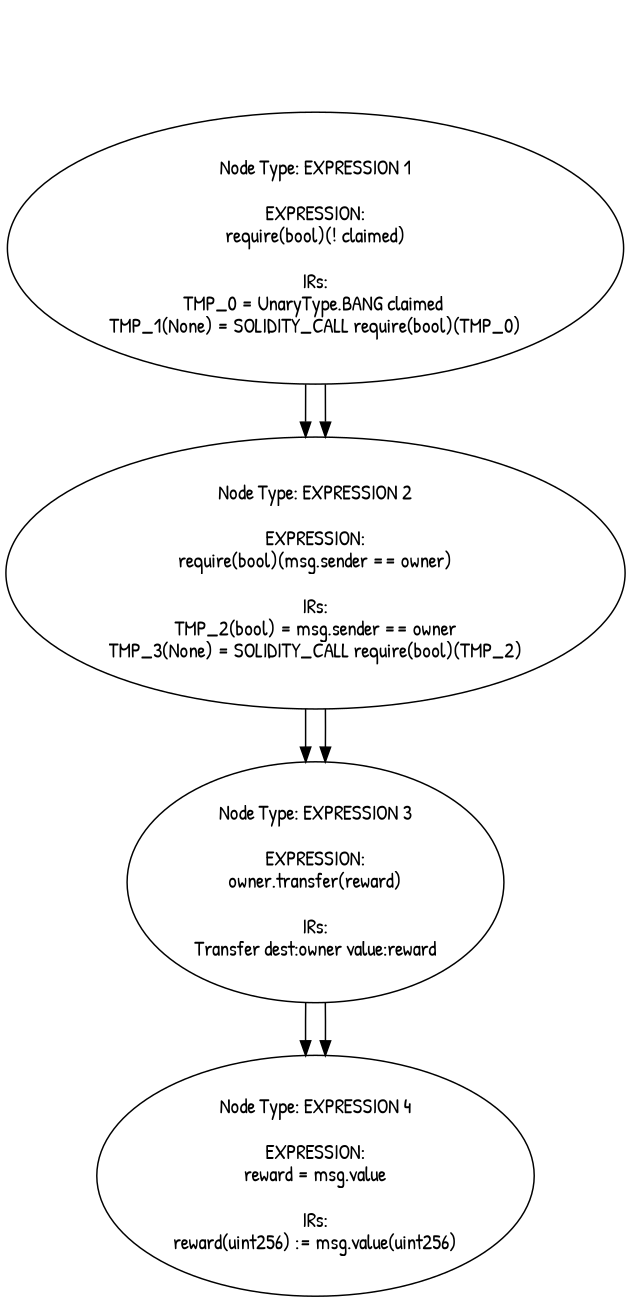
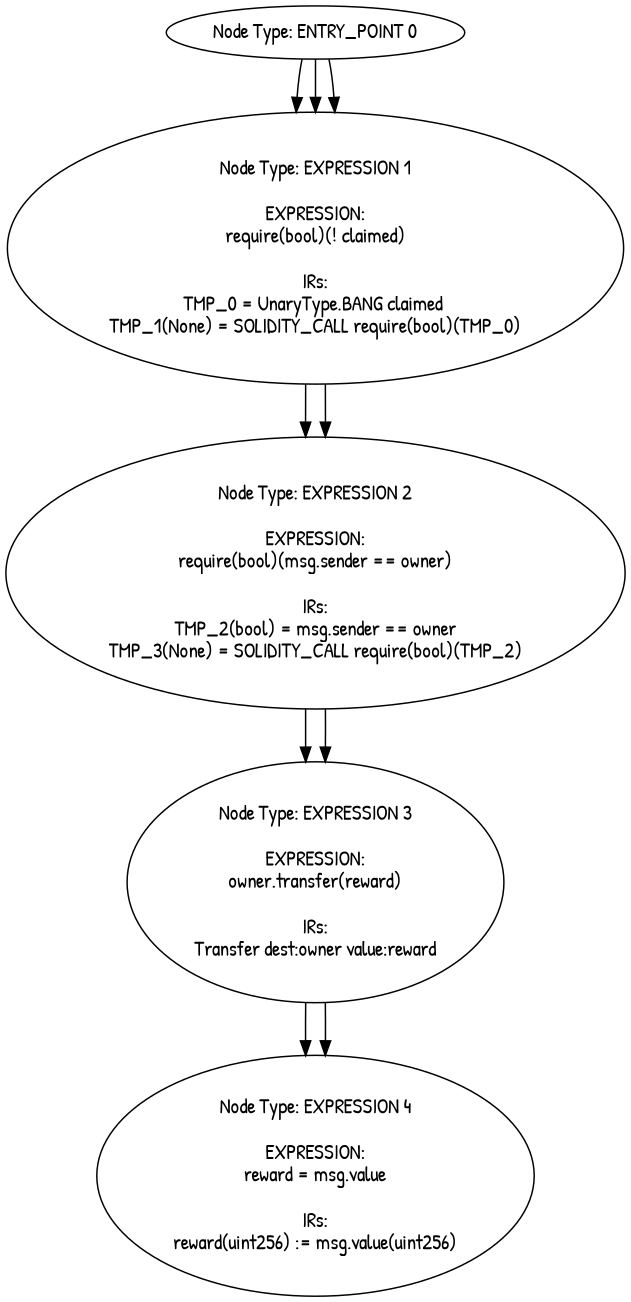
node "Node Type: ENTRY_POINT 0": added
